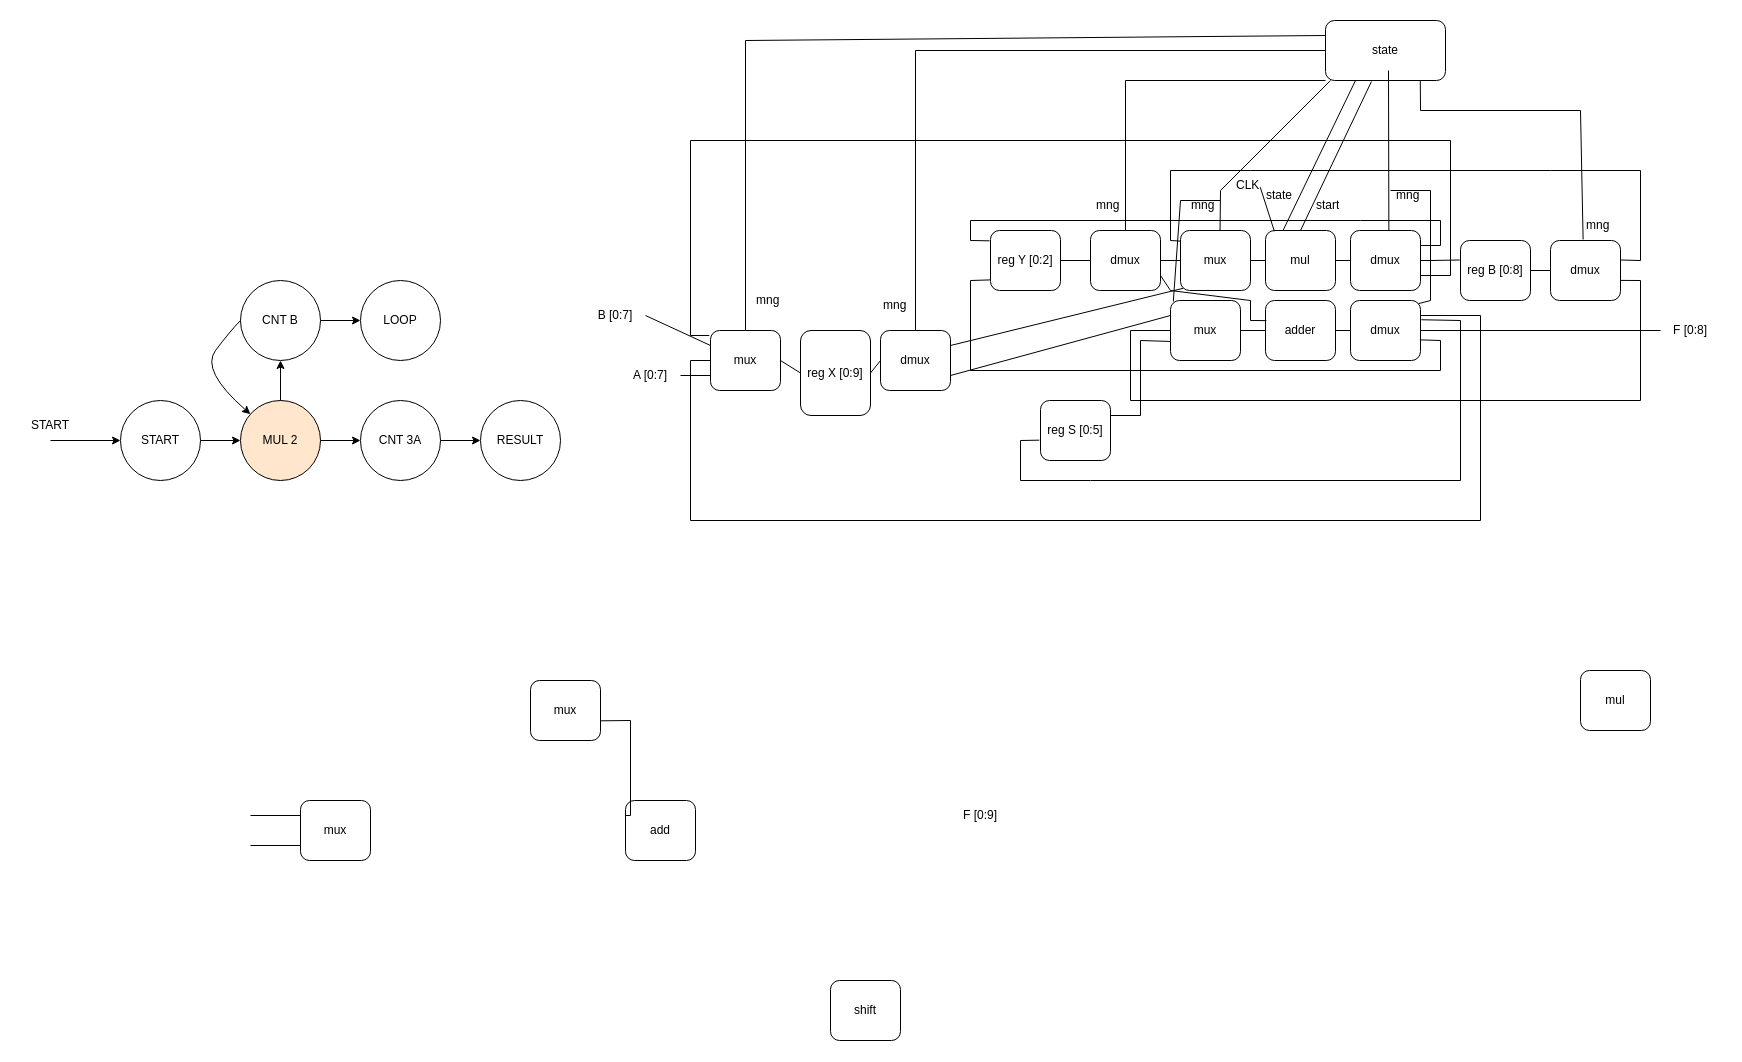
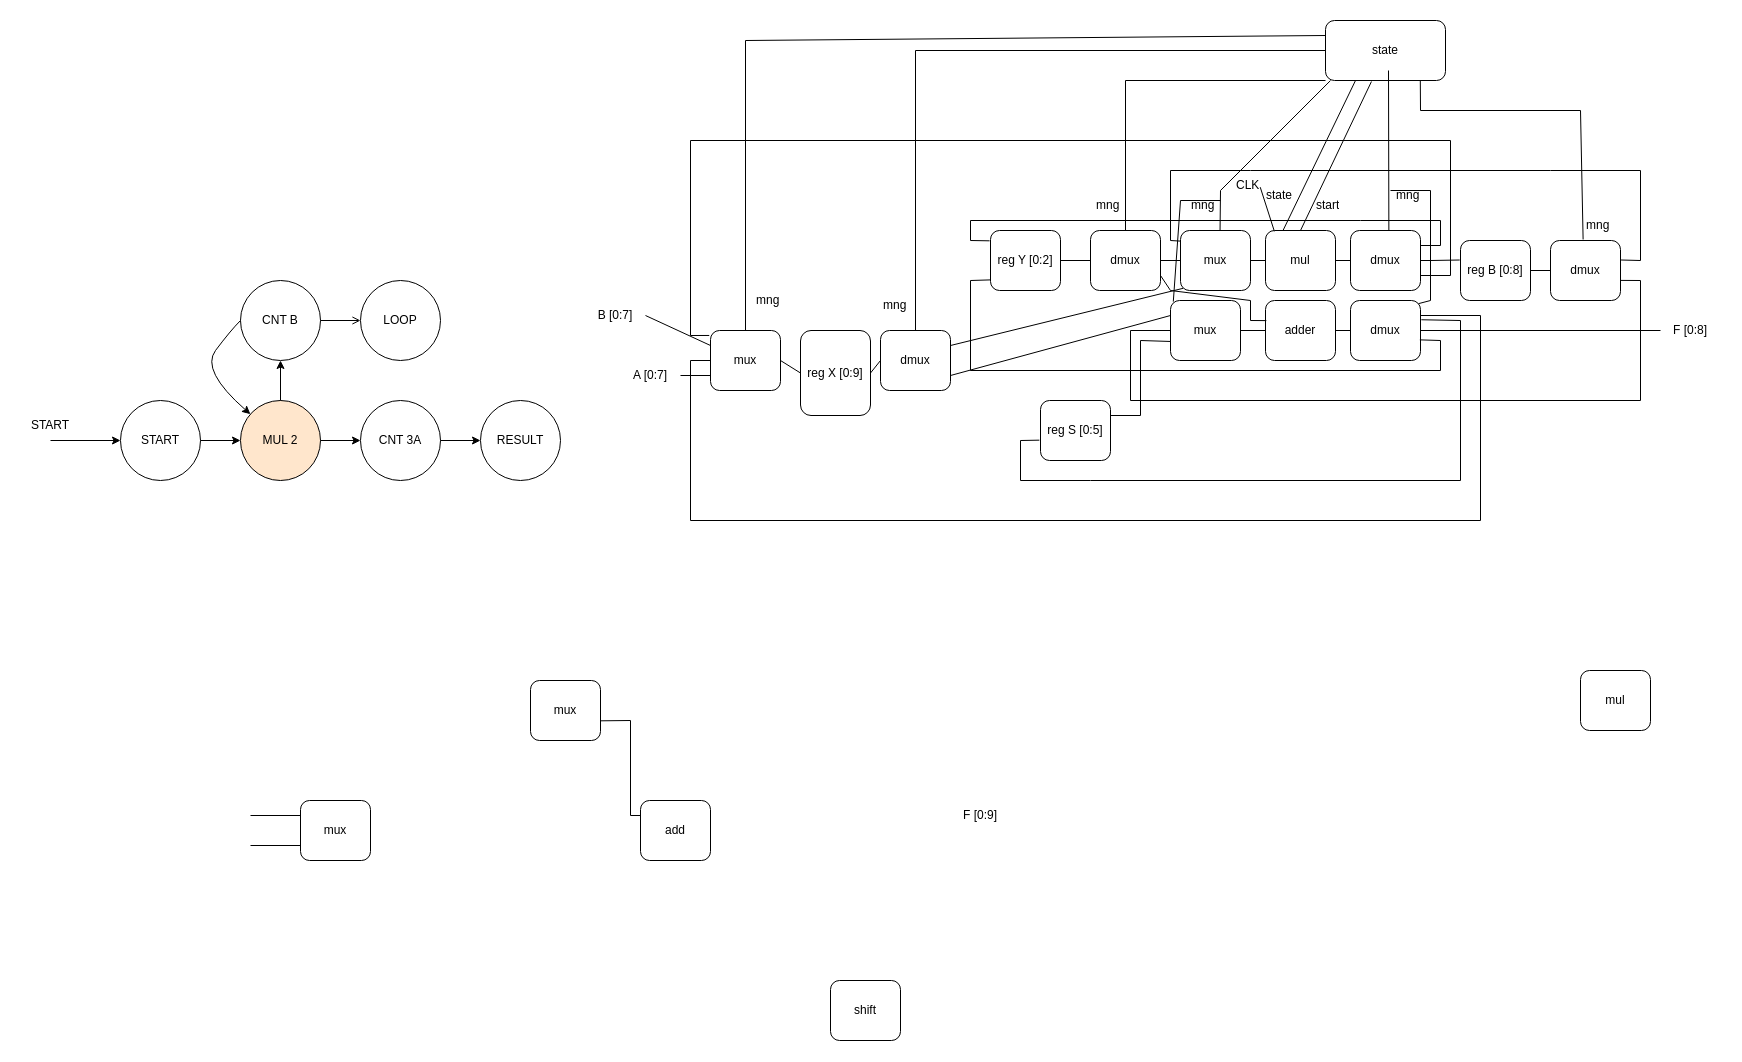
edge "CNT B" -> "LOOP": arrowhead classic -> open
node "add": moved (661, 831) -> (676, 831)
